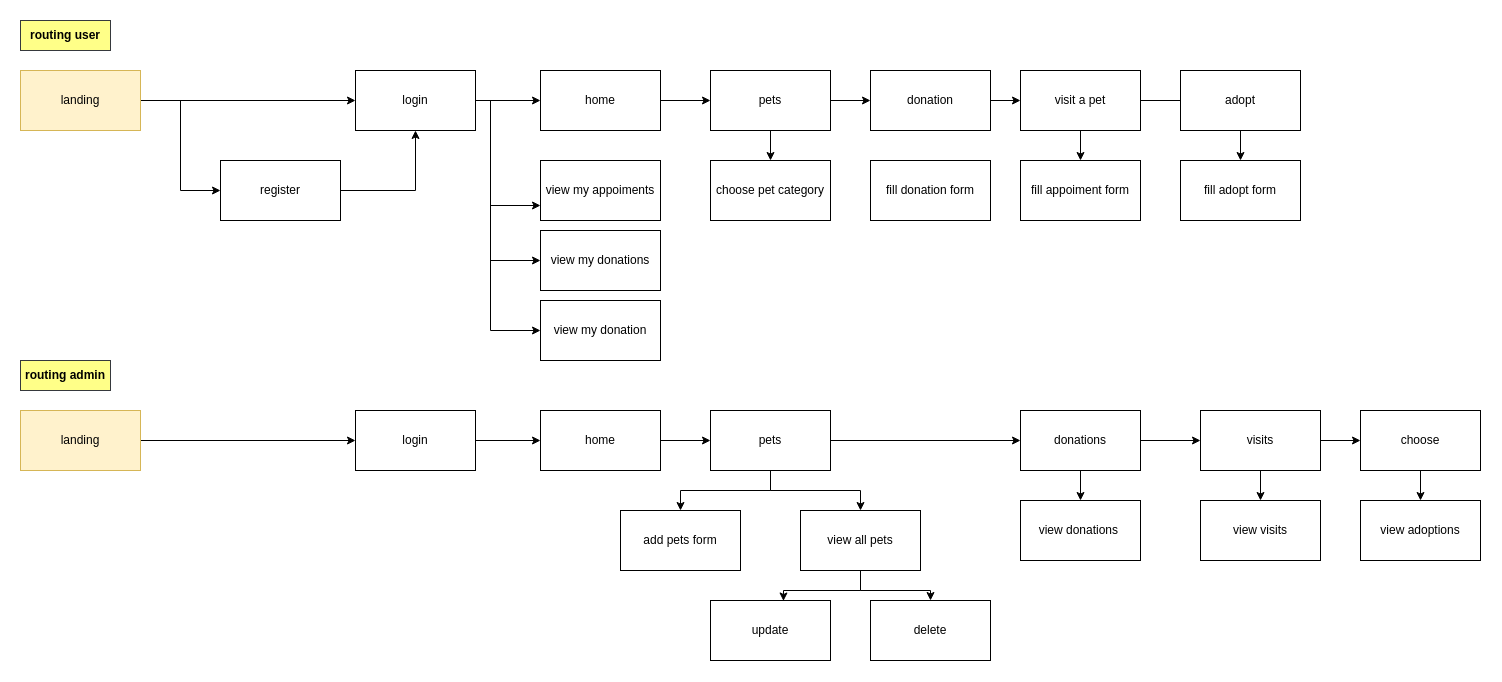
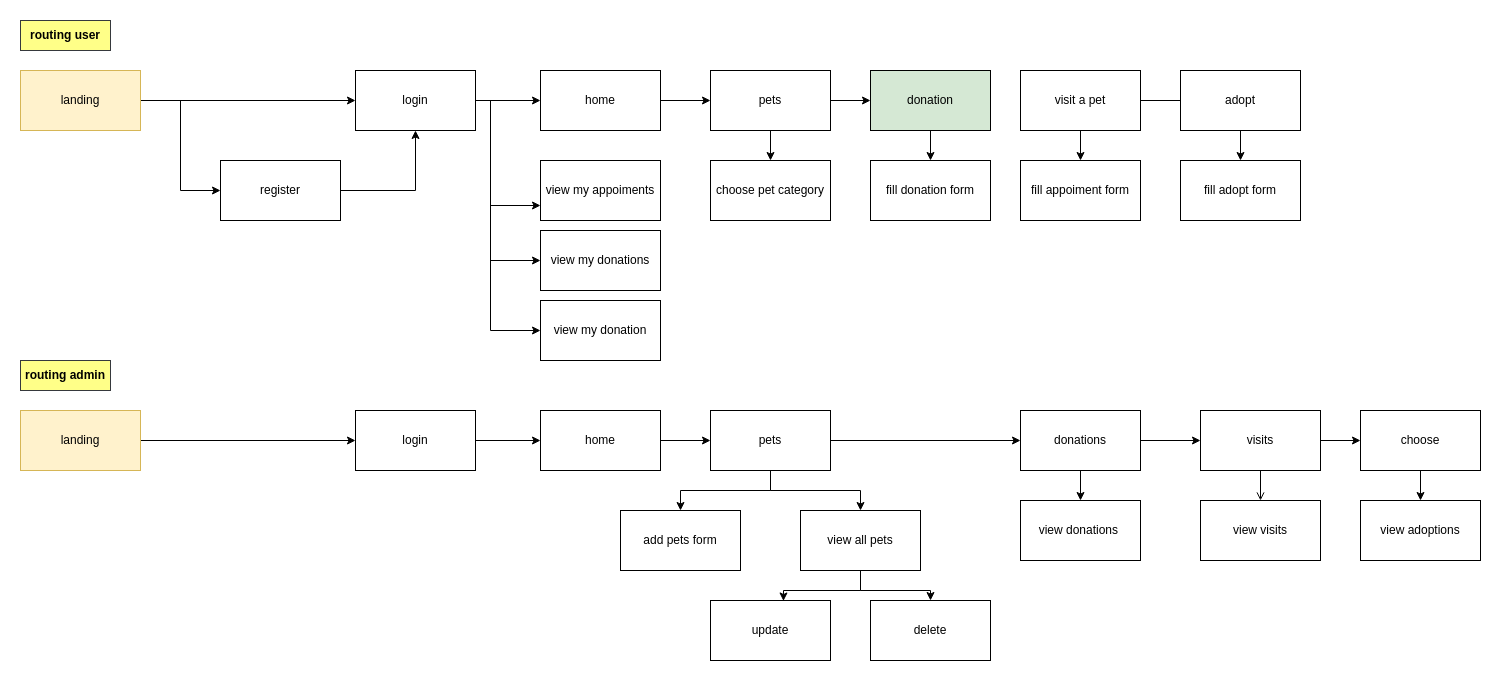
node "donation": fillcolor #ffffff -> #d5e8d4
edge "donation" -> "visit a pet": now "donation" -> "fill donation form"
edge "visits" -> "view visits": arrowhead classic -> open
